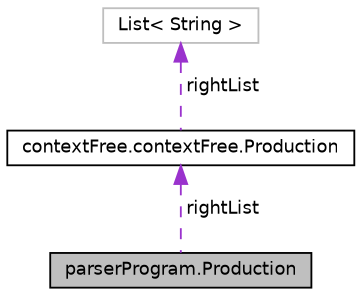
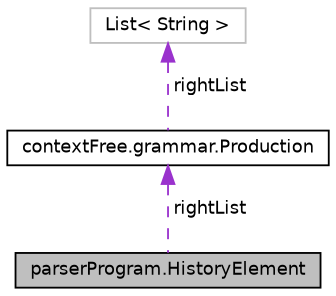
node "contextFree.contextFree.Production": label "contextFree.contextFree.Production" -> "contextFree.grammar.Production"
node "parserProgram.Production": label "parserProgram.Production" -> "parserProgram.HistoryElement"
